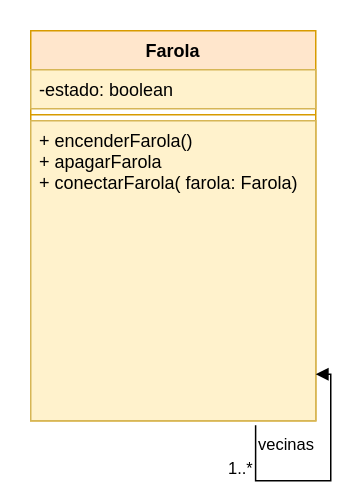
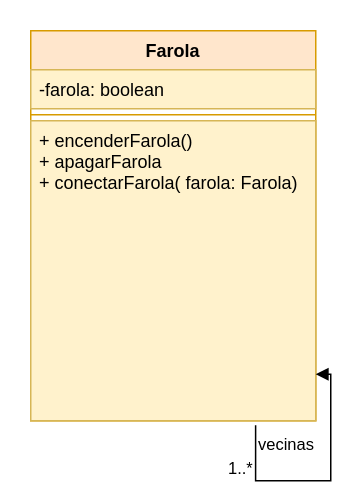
node "-estado: boolean": label "-estado: boolean" -> "-farola: boolean"
